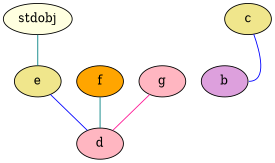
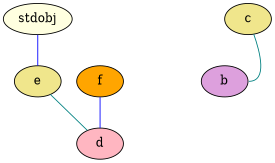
edge "stdobj" -- "e": color teal -> blue
edge "c" -- "b": color blue -> teal
node "g": removed
edge "e" -- "d": color blue -> teal
edge "f" -- "d": color teal -> blue
